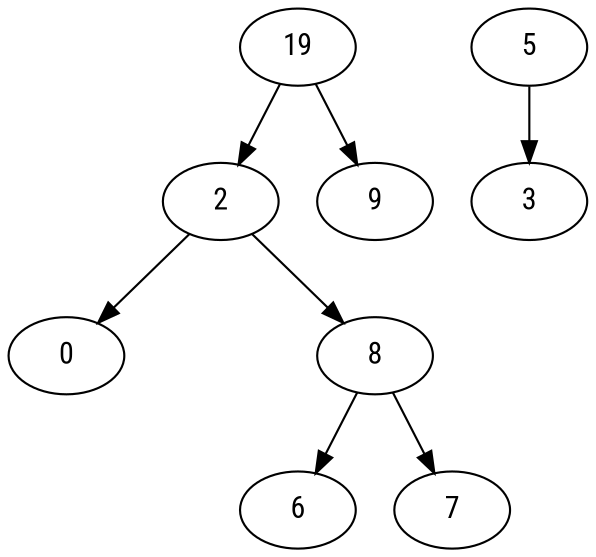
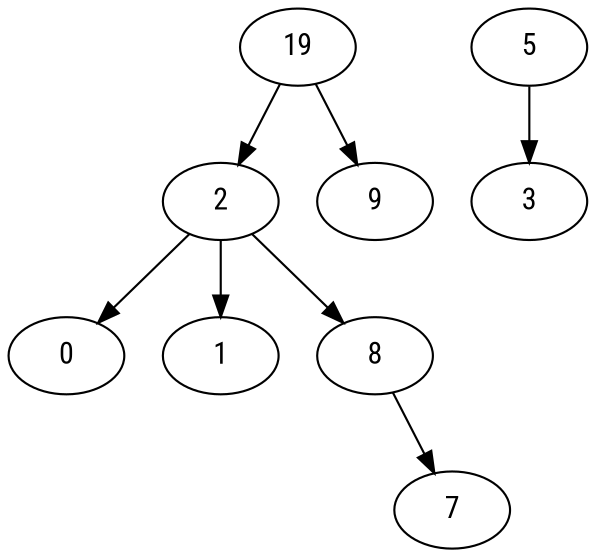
node "1": added
node "6": removed
